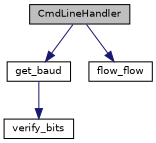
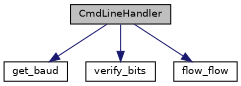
edge "get_baud" -> "verify_bits": now "CmdLineHandler" -> "verify_bits"
